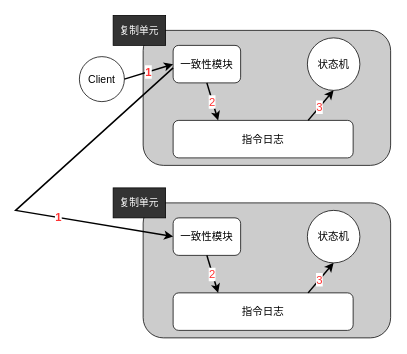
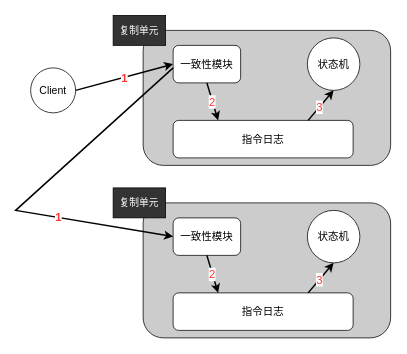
node "Client": moved (102, 79) -> (53, 90)
